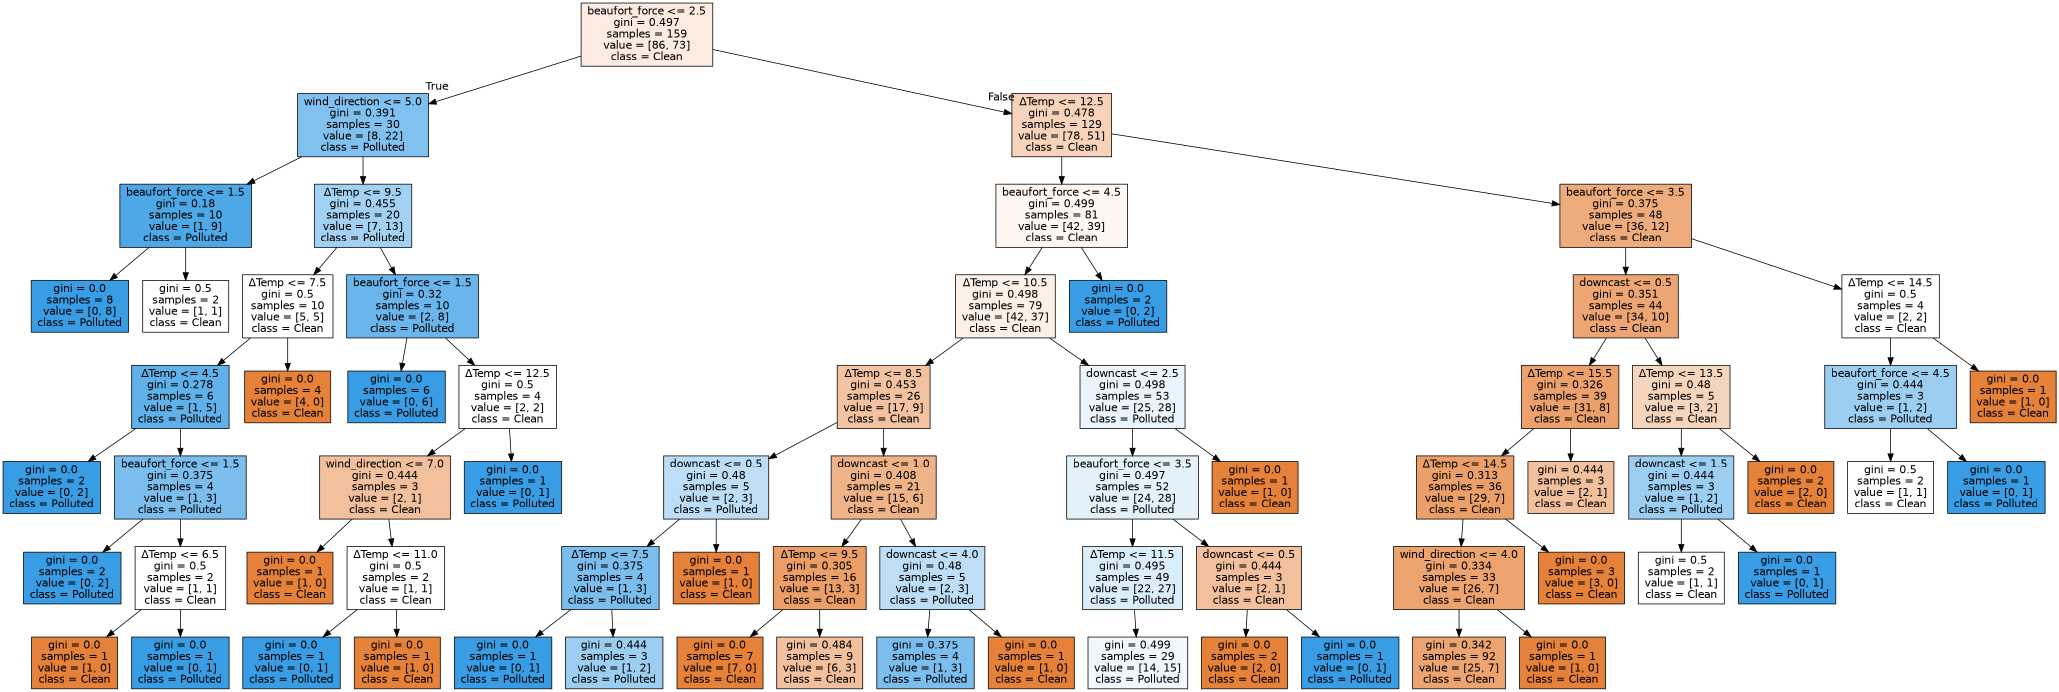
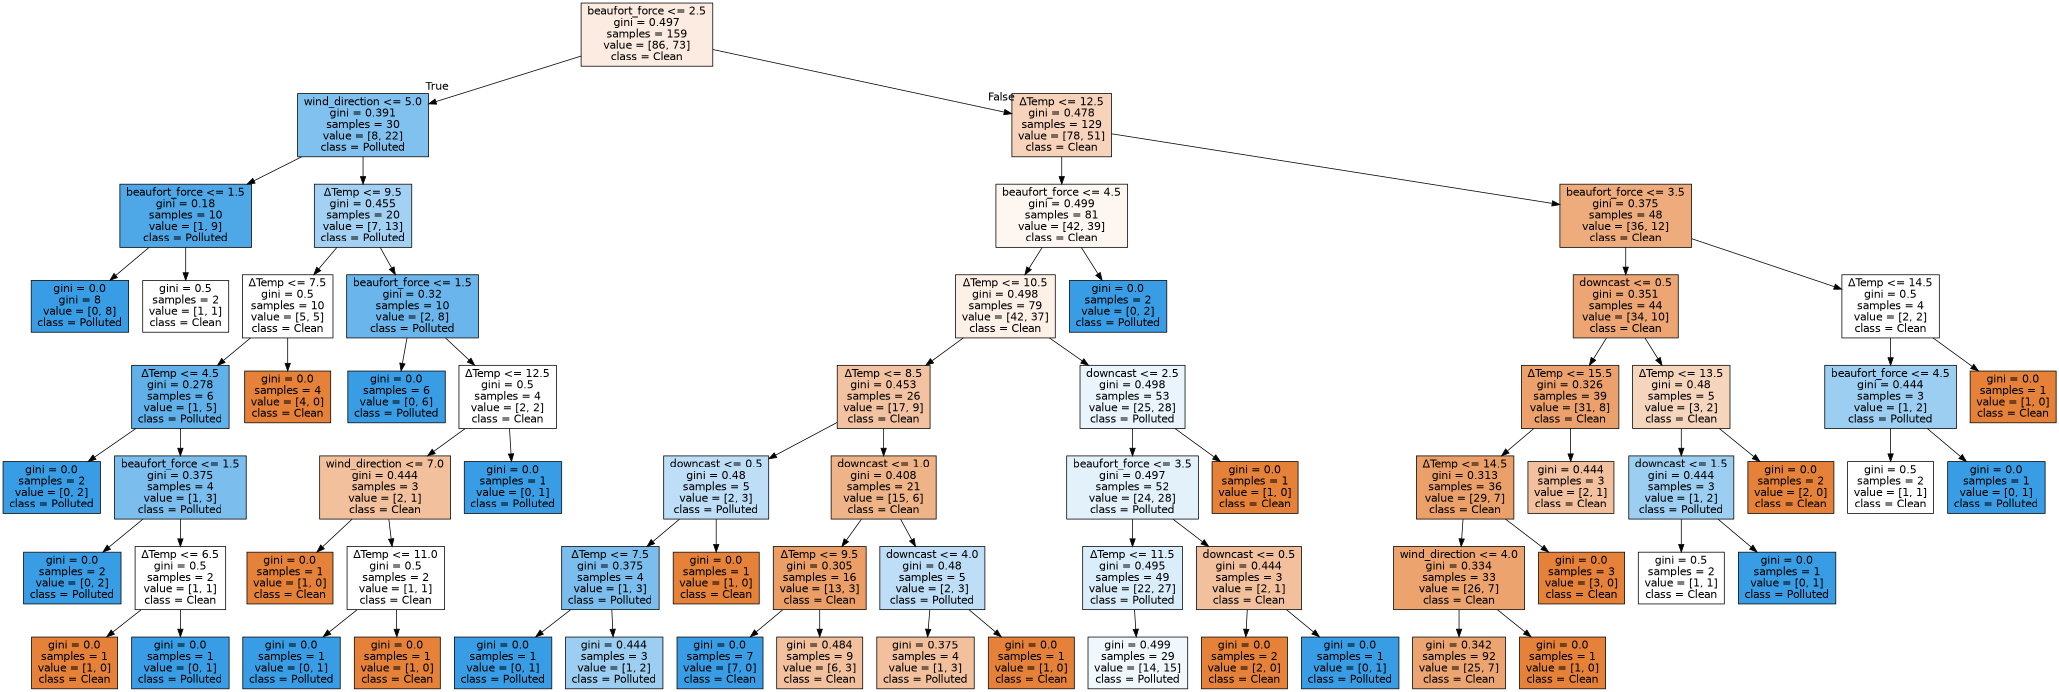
node "gini = 0.0 samples = 8 value = [0, 8] class = Polluted": label "gini = 0.0 samples = 8 value = [0, 8] class = Polluted" -> "gini = 0.0 gini = 8 value = [0, 8] class = Polluted"
node "gini = 0.0 samples = 7 value = [7, 0] class = Clean": fillcolor #e58139ff -> #399de5ff
node "gini = 0.375 samples = 4 value = [1, 3] class = Polluted": fillcolor #399de5aa -> #e581397f
